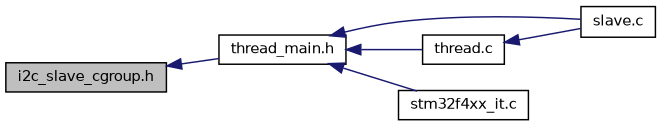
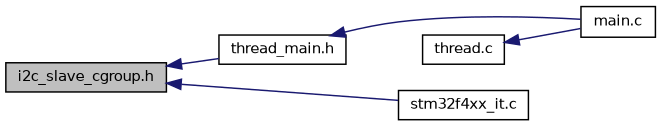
node "slave.c": label "slave.c" -> "main.c"
edge "thread.c" -> "thread_main.h": removed
edge "stm32f4xx_it.c" -> "thread_main.h": now "stm32f4xx_it.c" -> "i2c_slave_cgroup.h"
